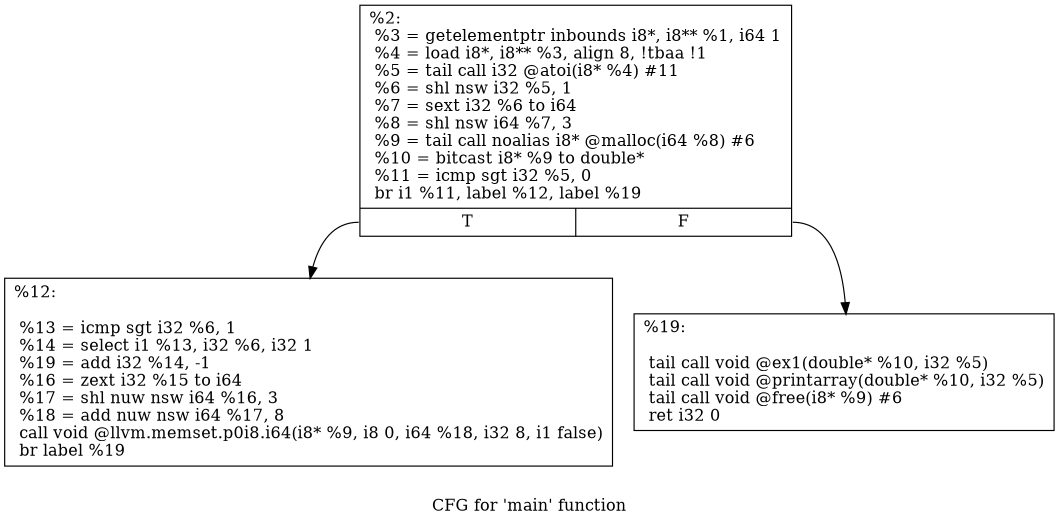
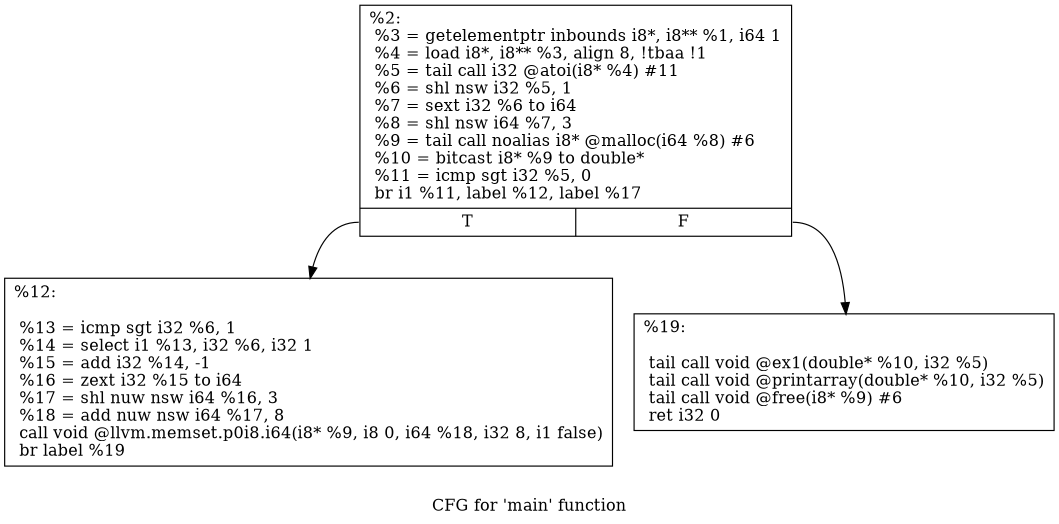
node "%2:": text "br i1 %11, label %12, label %19" -> "br i1 %11, label %12, label %17"
node "%12:": text "%19 = add i32 %14, -1" -> "%15 = add i32 %14, -1"
